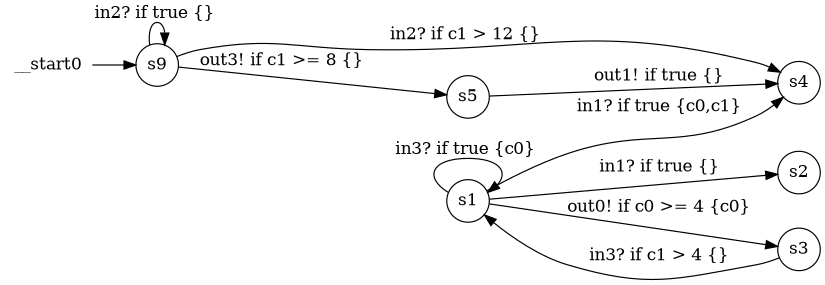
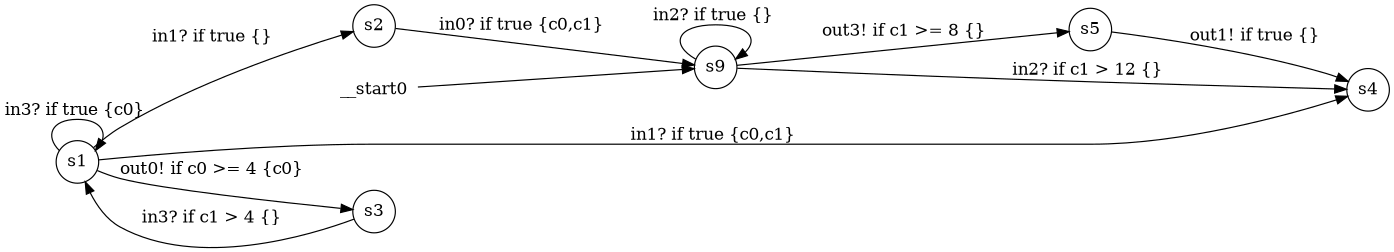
edge "s2" -> "s9": added, label "in0? if true {c0,c1}"
